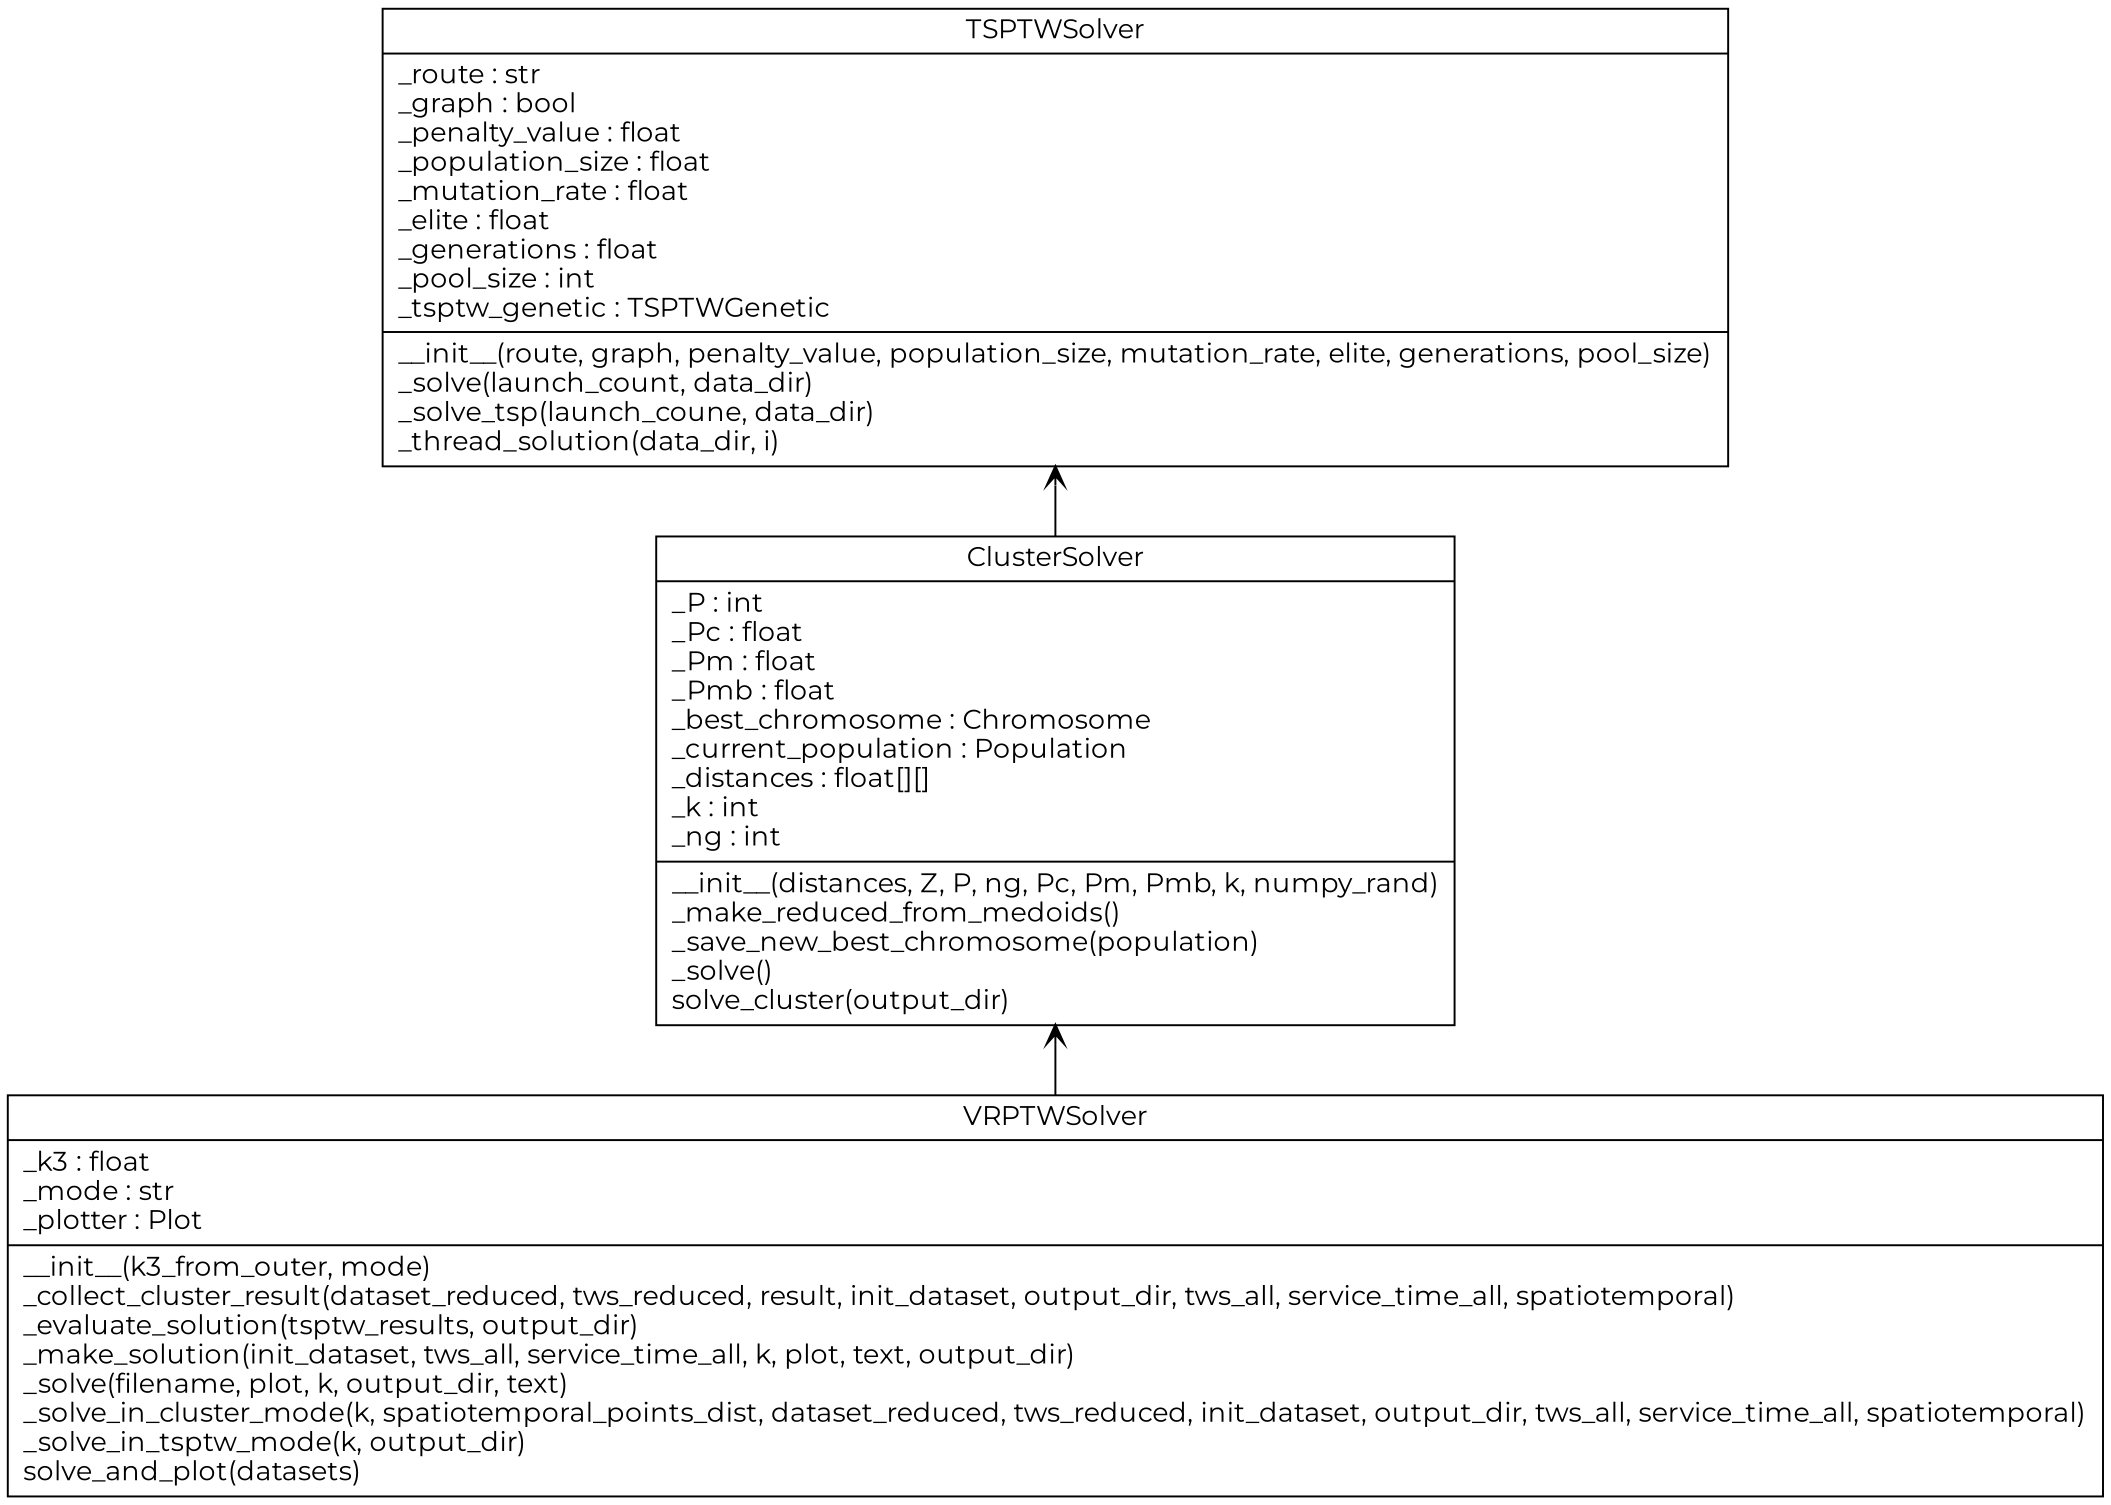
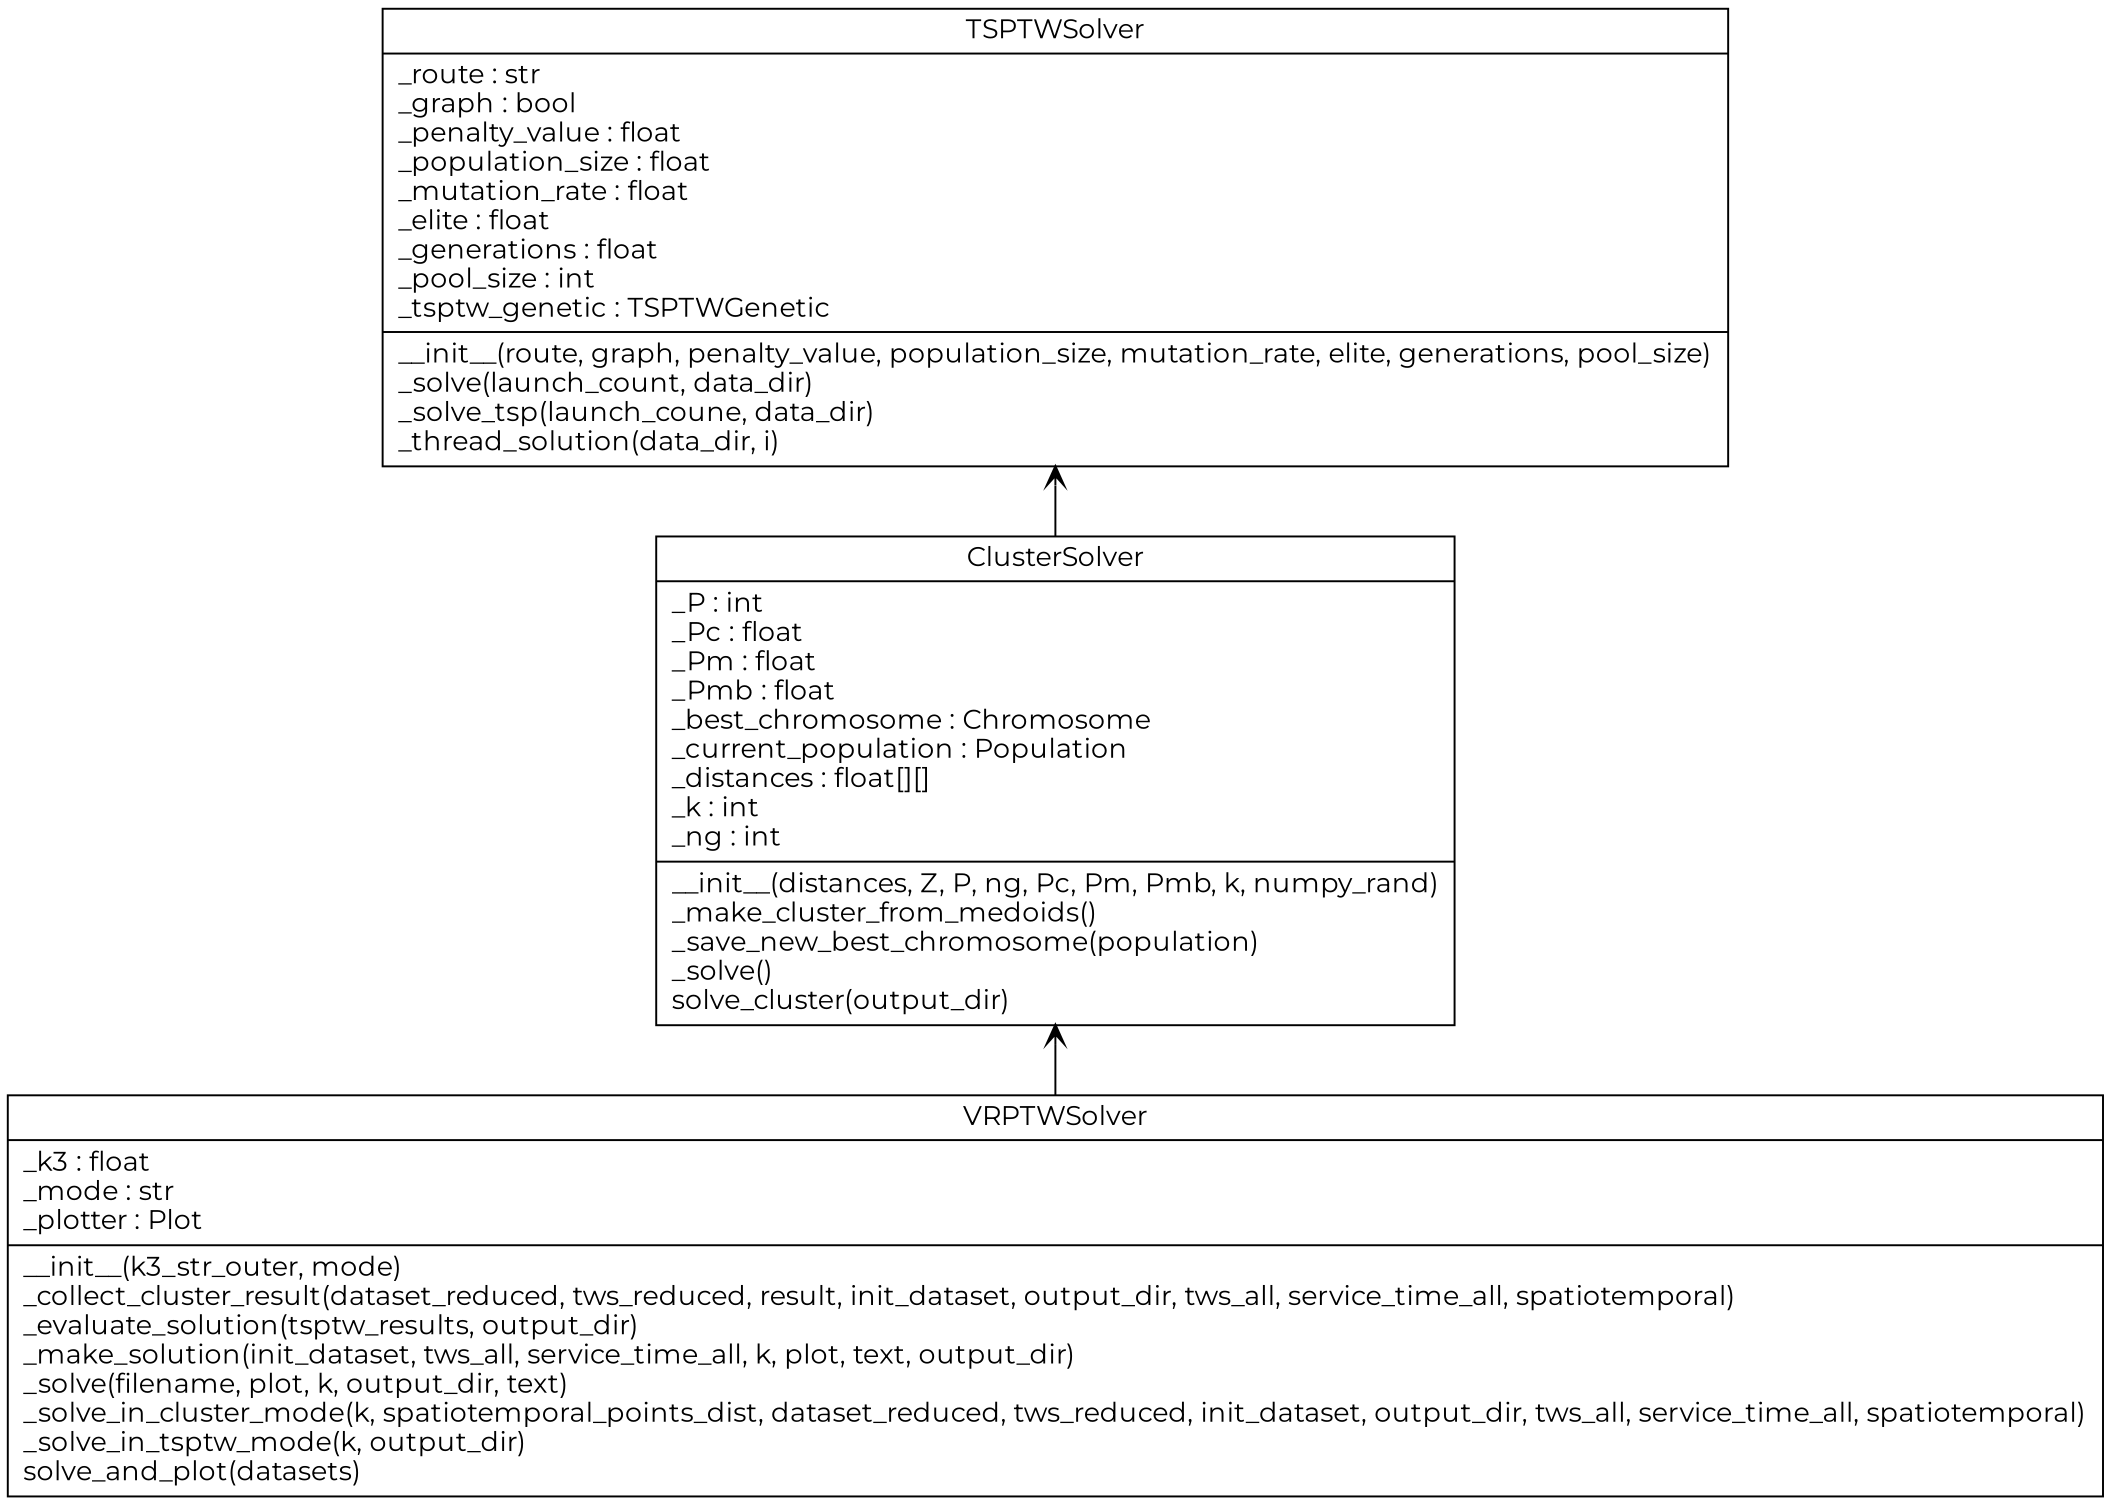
node "ClusterSolver": text "_make_reduced_from_medoids()" -> "_make_cluster_from_medoids()"
node "VRPTWSolver": text "__init__(k3_from_outer, mode)" -> "__init__(k3_str_outer, mode)"
